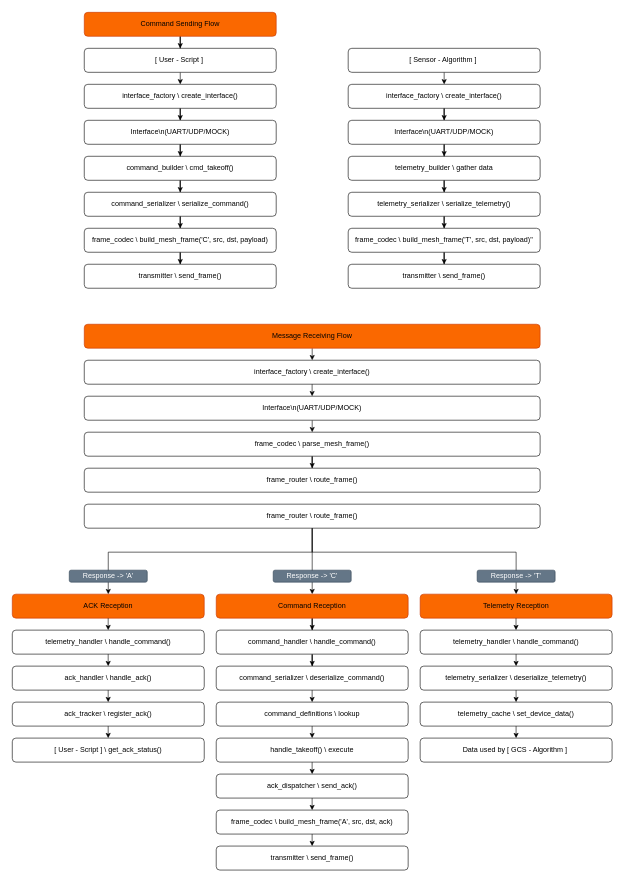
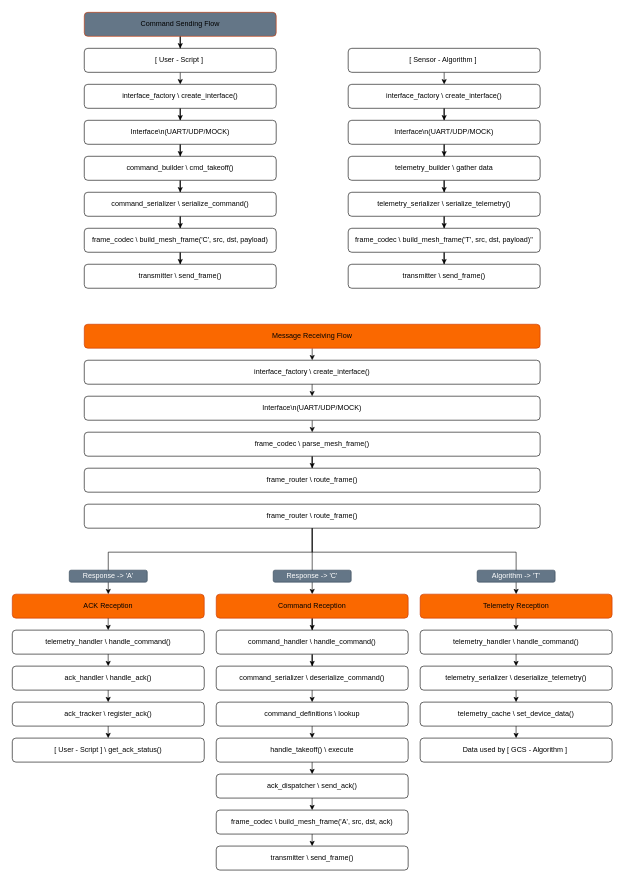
node "Command Sending Flow": fillcolor #fa6800 -> #647687
node "Response -> 'T'": label "Response -> 'T'" -> "Algorithm -> 'T'"
